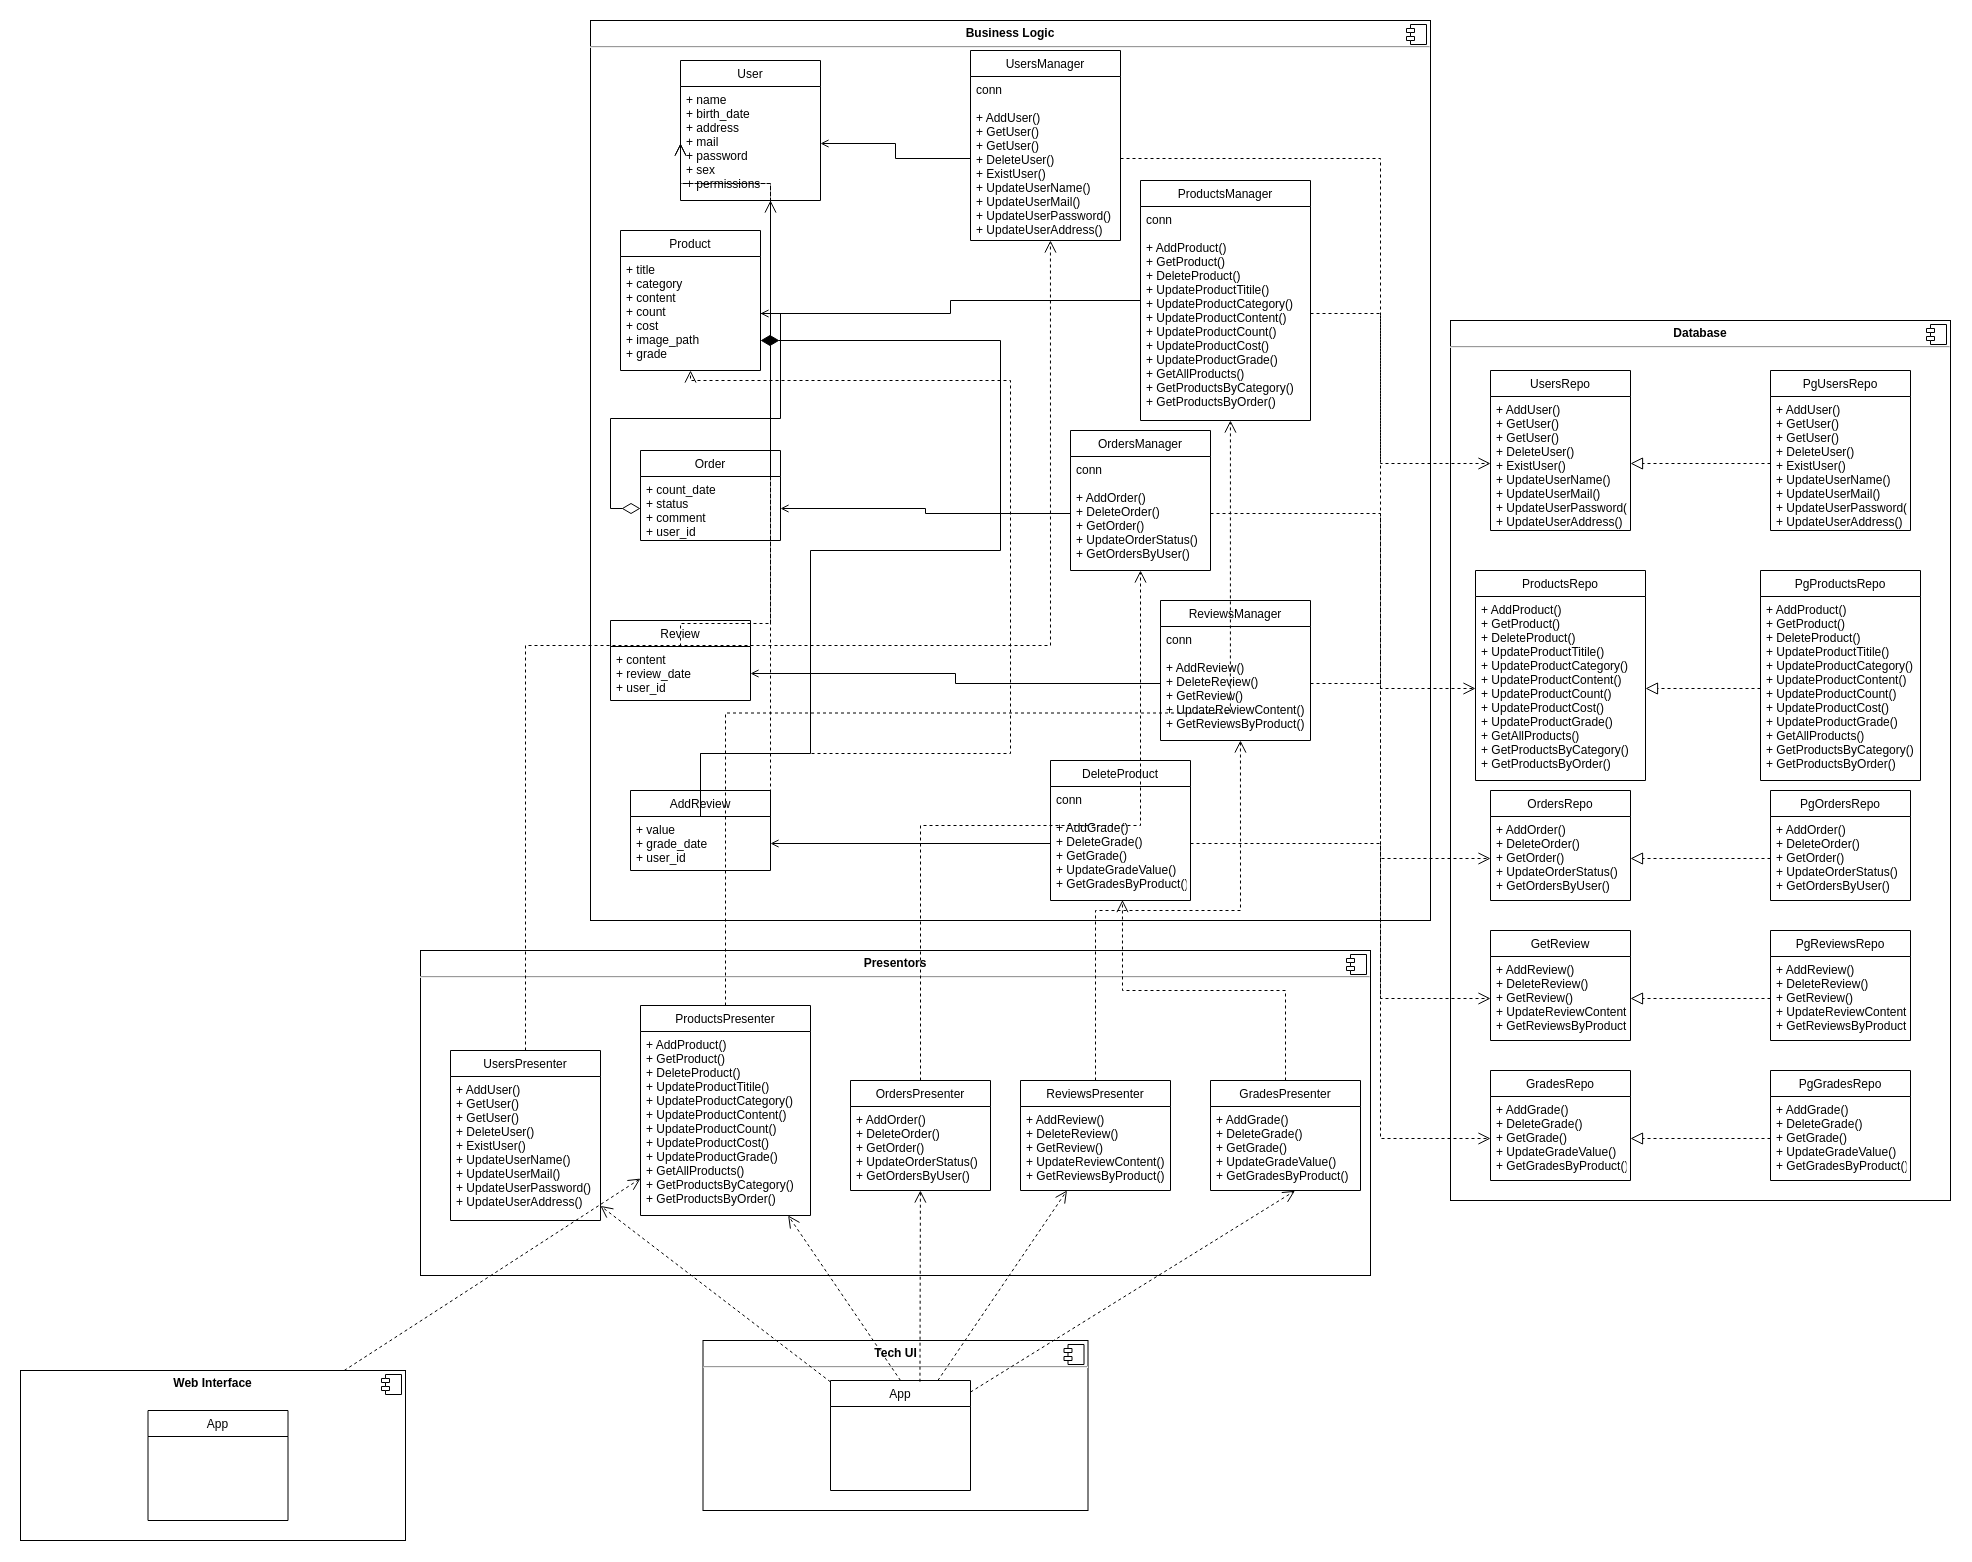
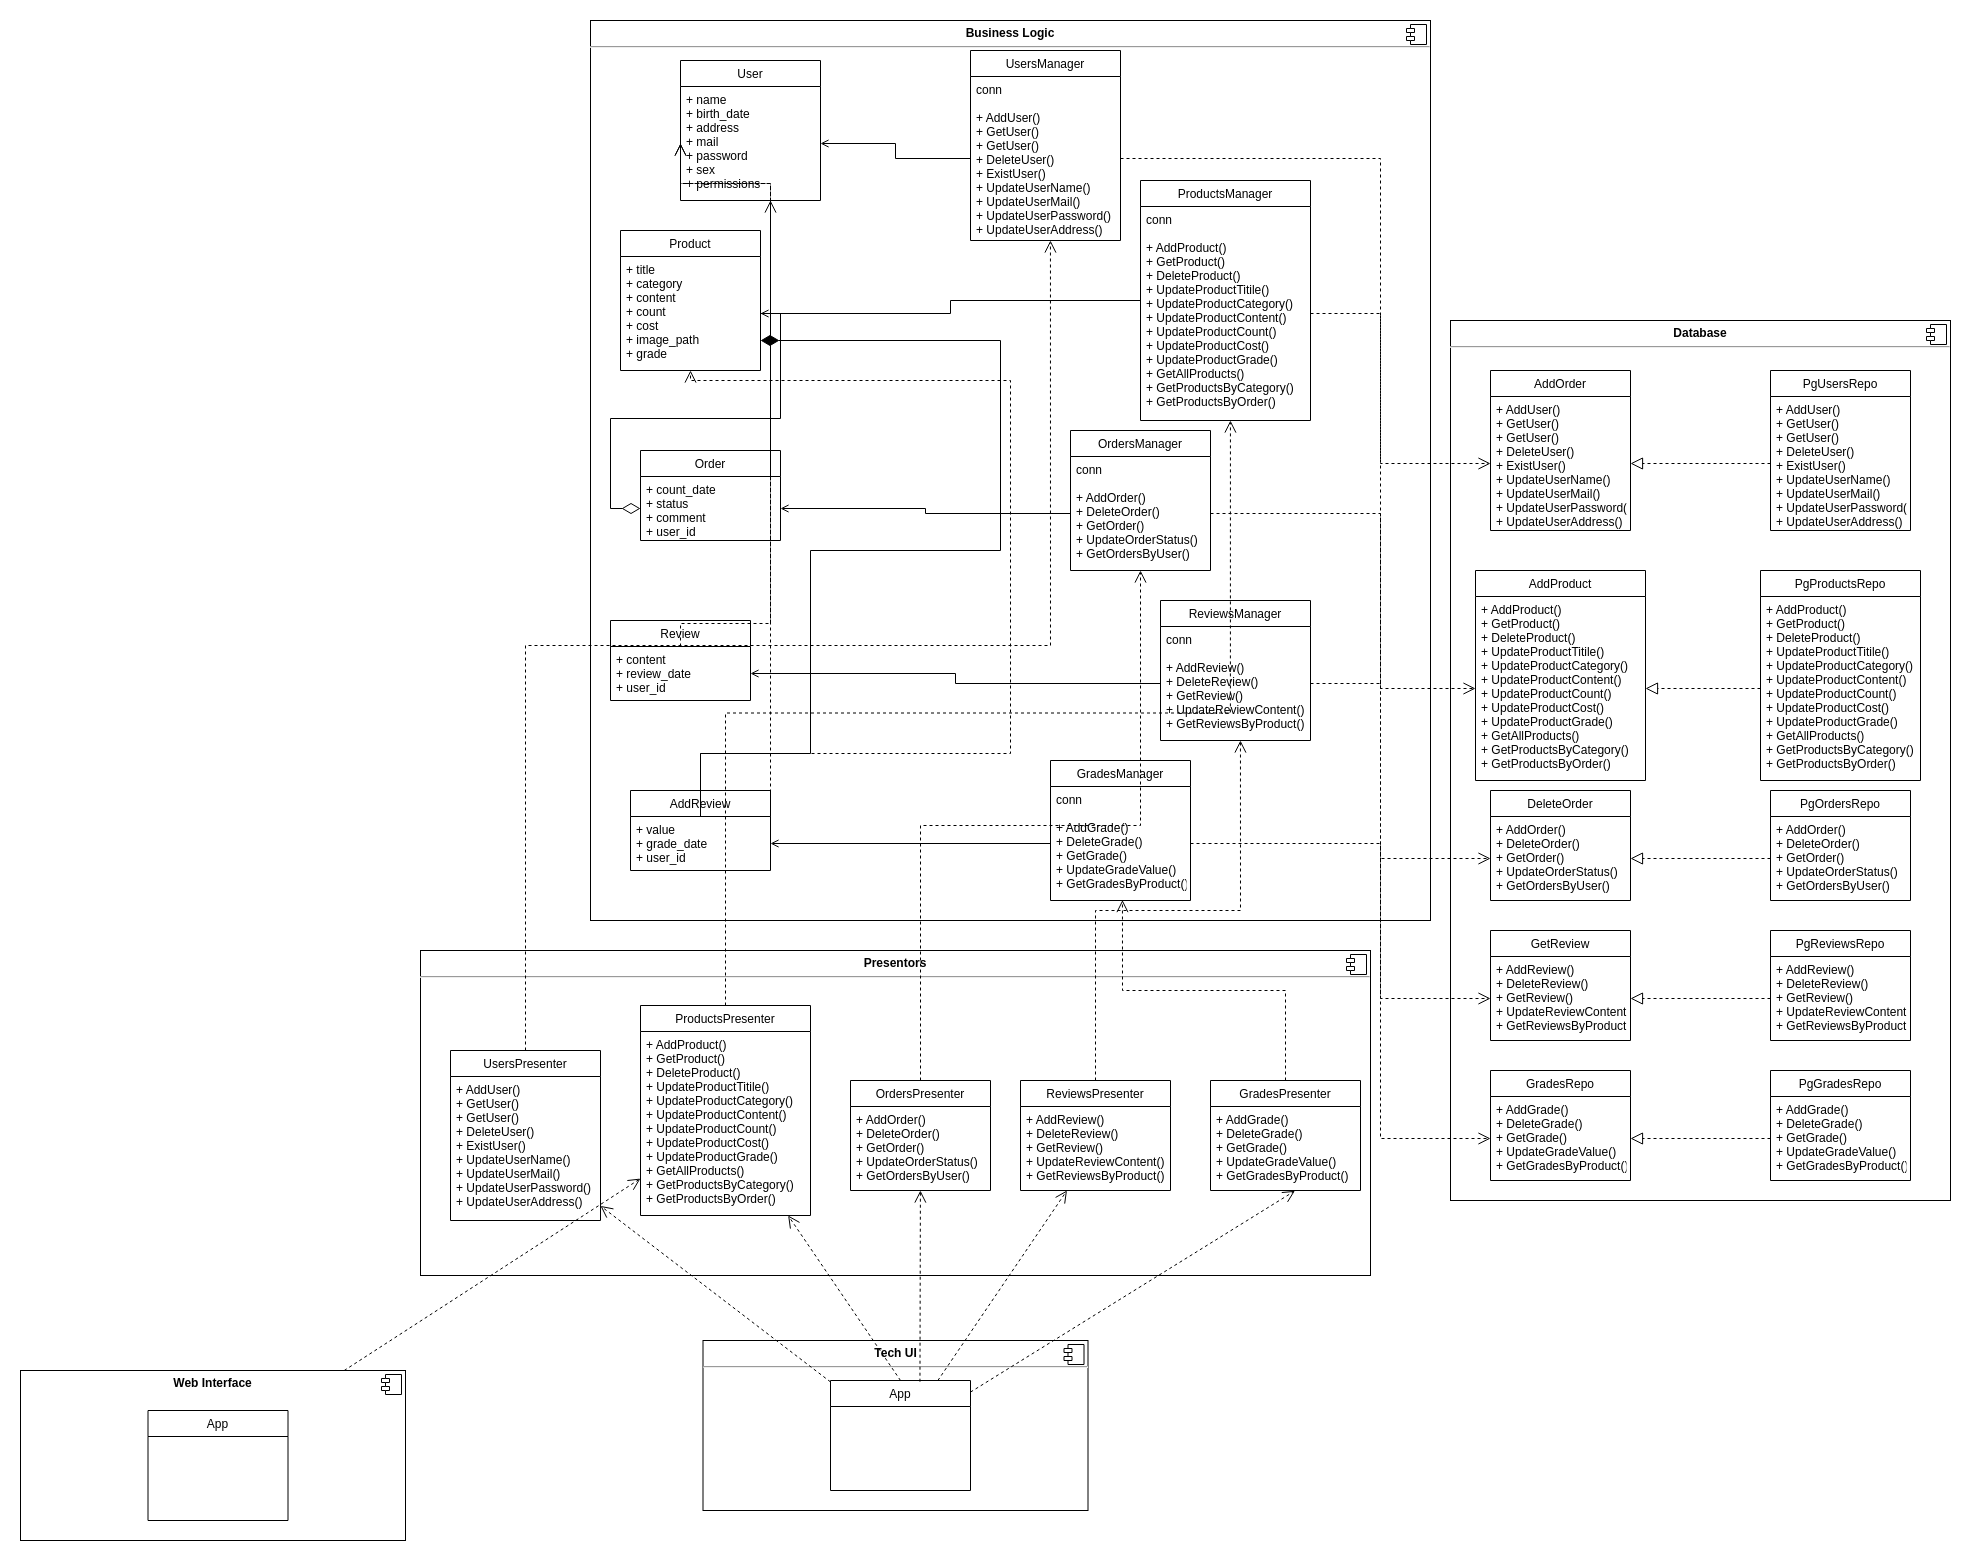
node "UsersRepo": label "UsersRepo" -> "AddOrder"
node "ProductsRepo": label "ProductsRepo" -> "AddProduct"
node "DeleteProduct": label "DeleteProduct" -> "GradesManager"
node "OrdersRepo": label "OrdersRepo" -> "DeleteOrder"
